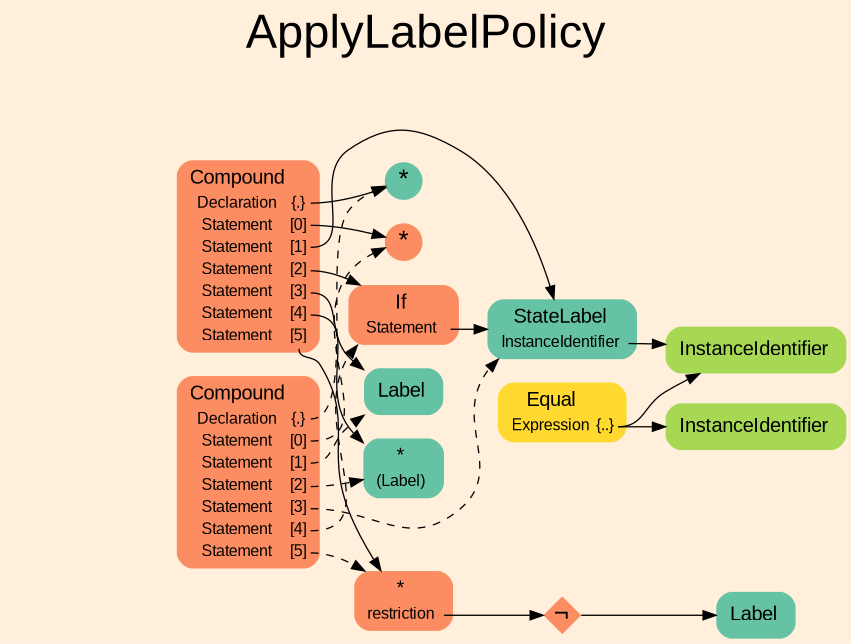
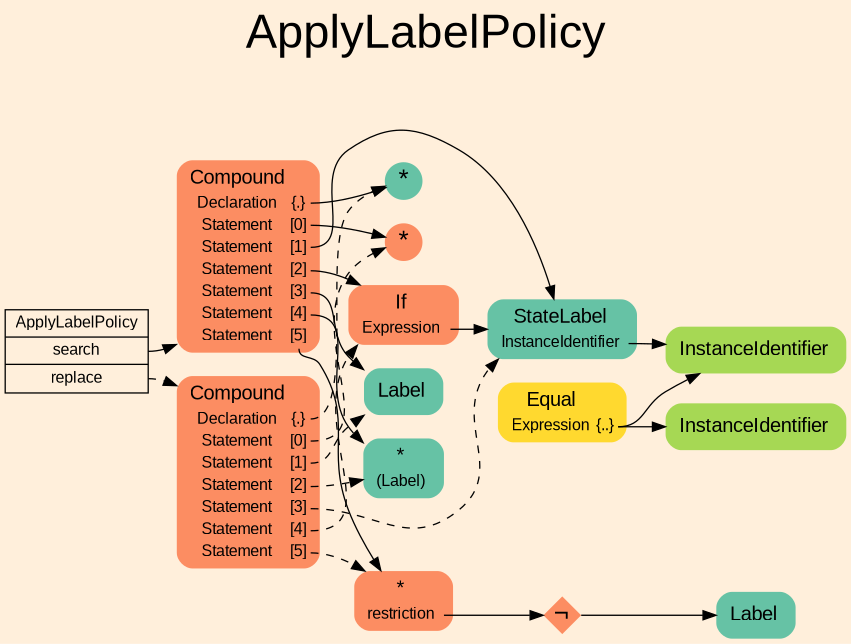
node "If": text "Statement" -> "Expression"
node "ApplyLabelPolicy": added
